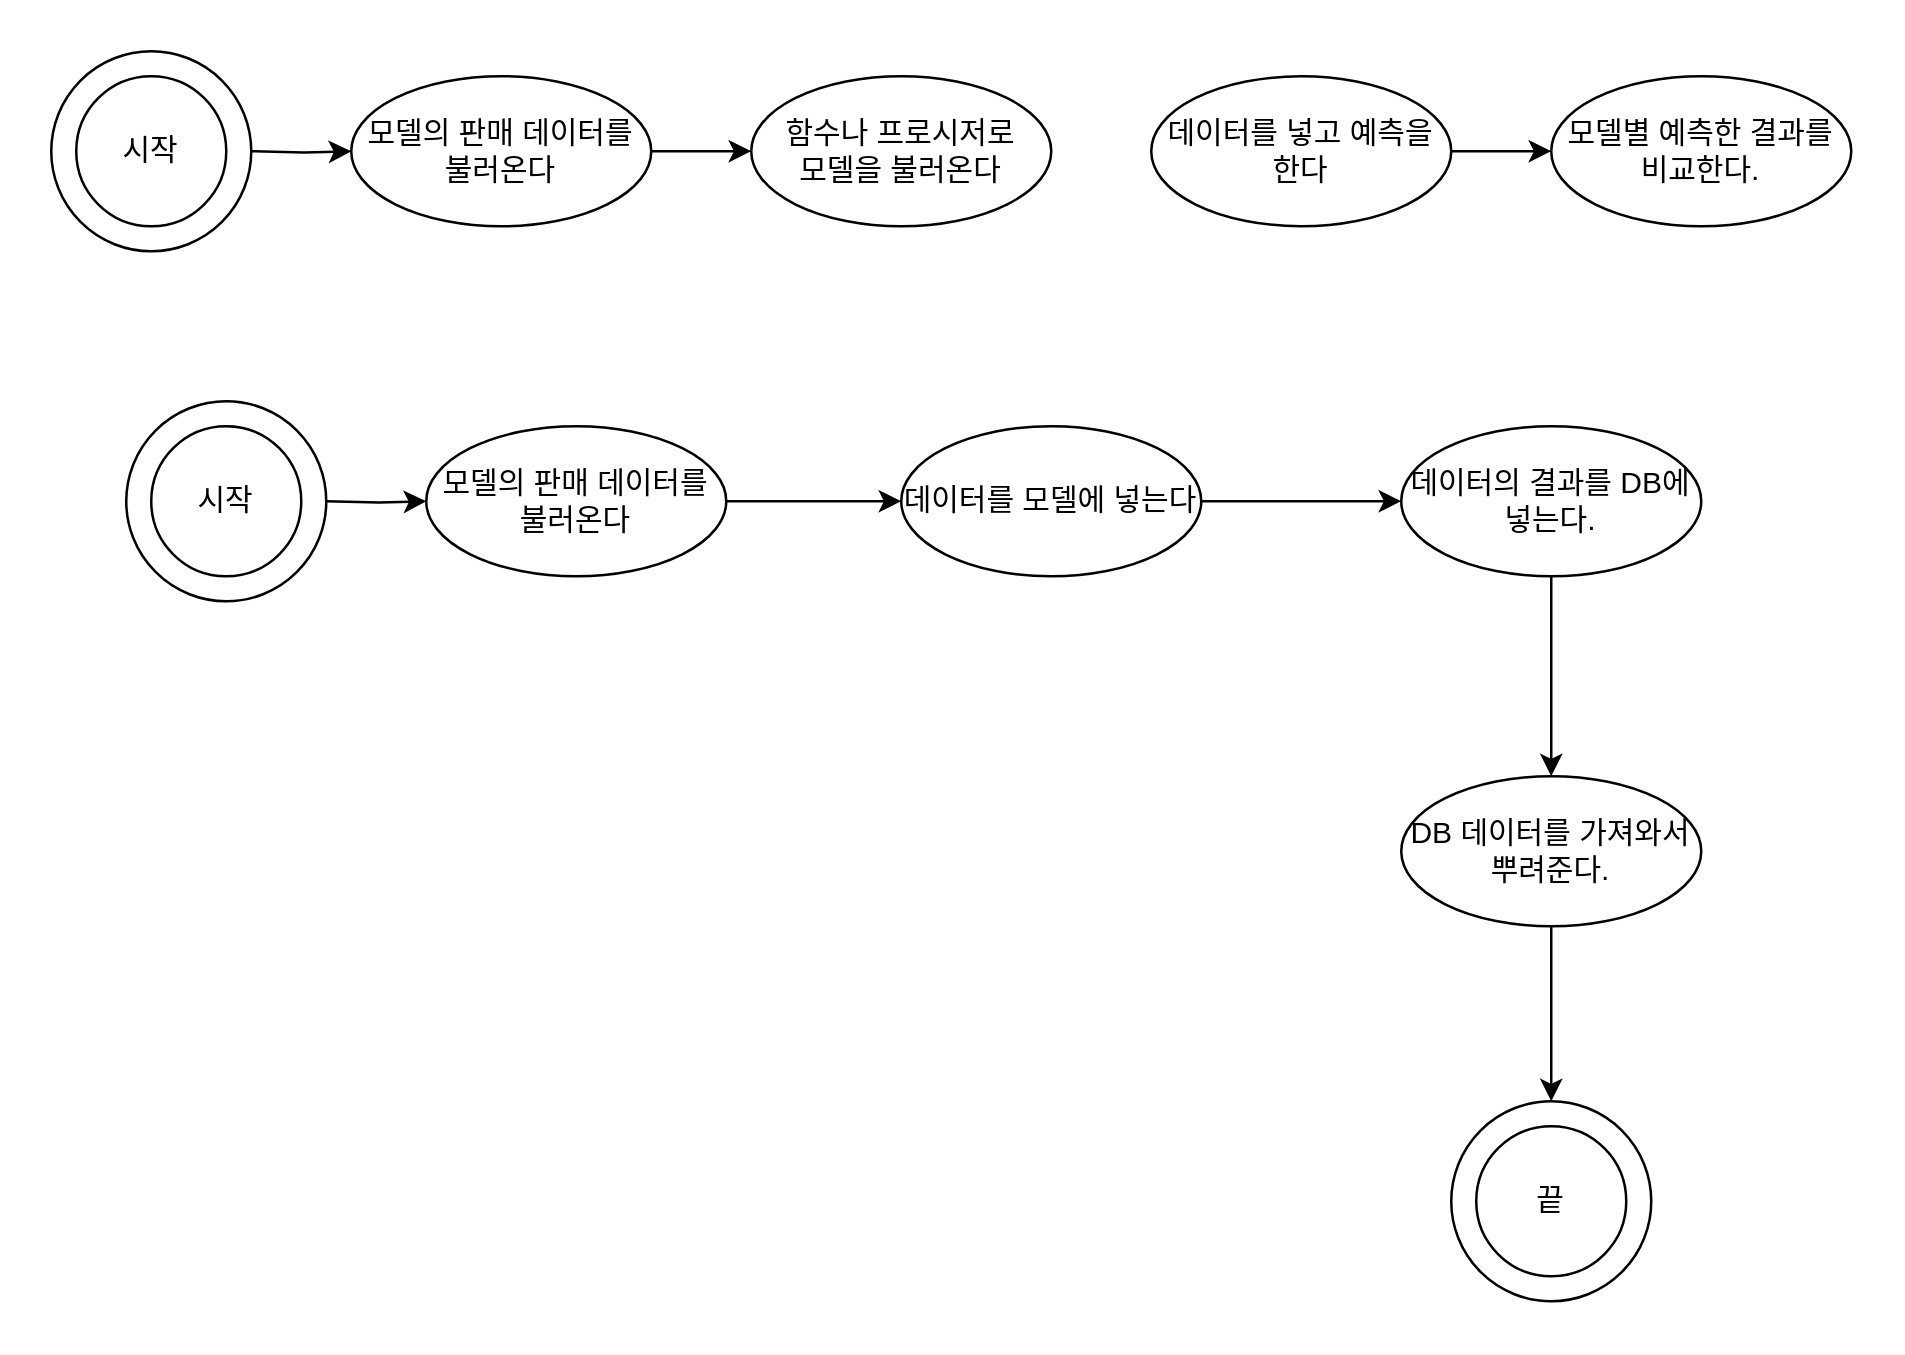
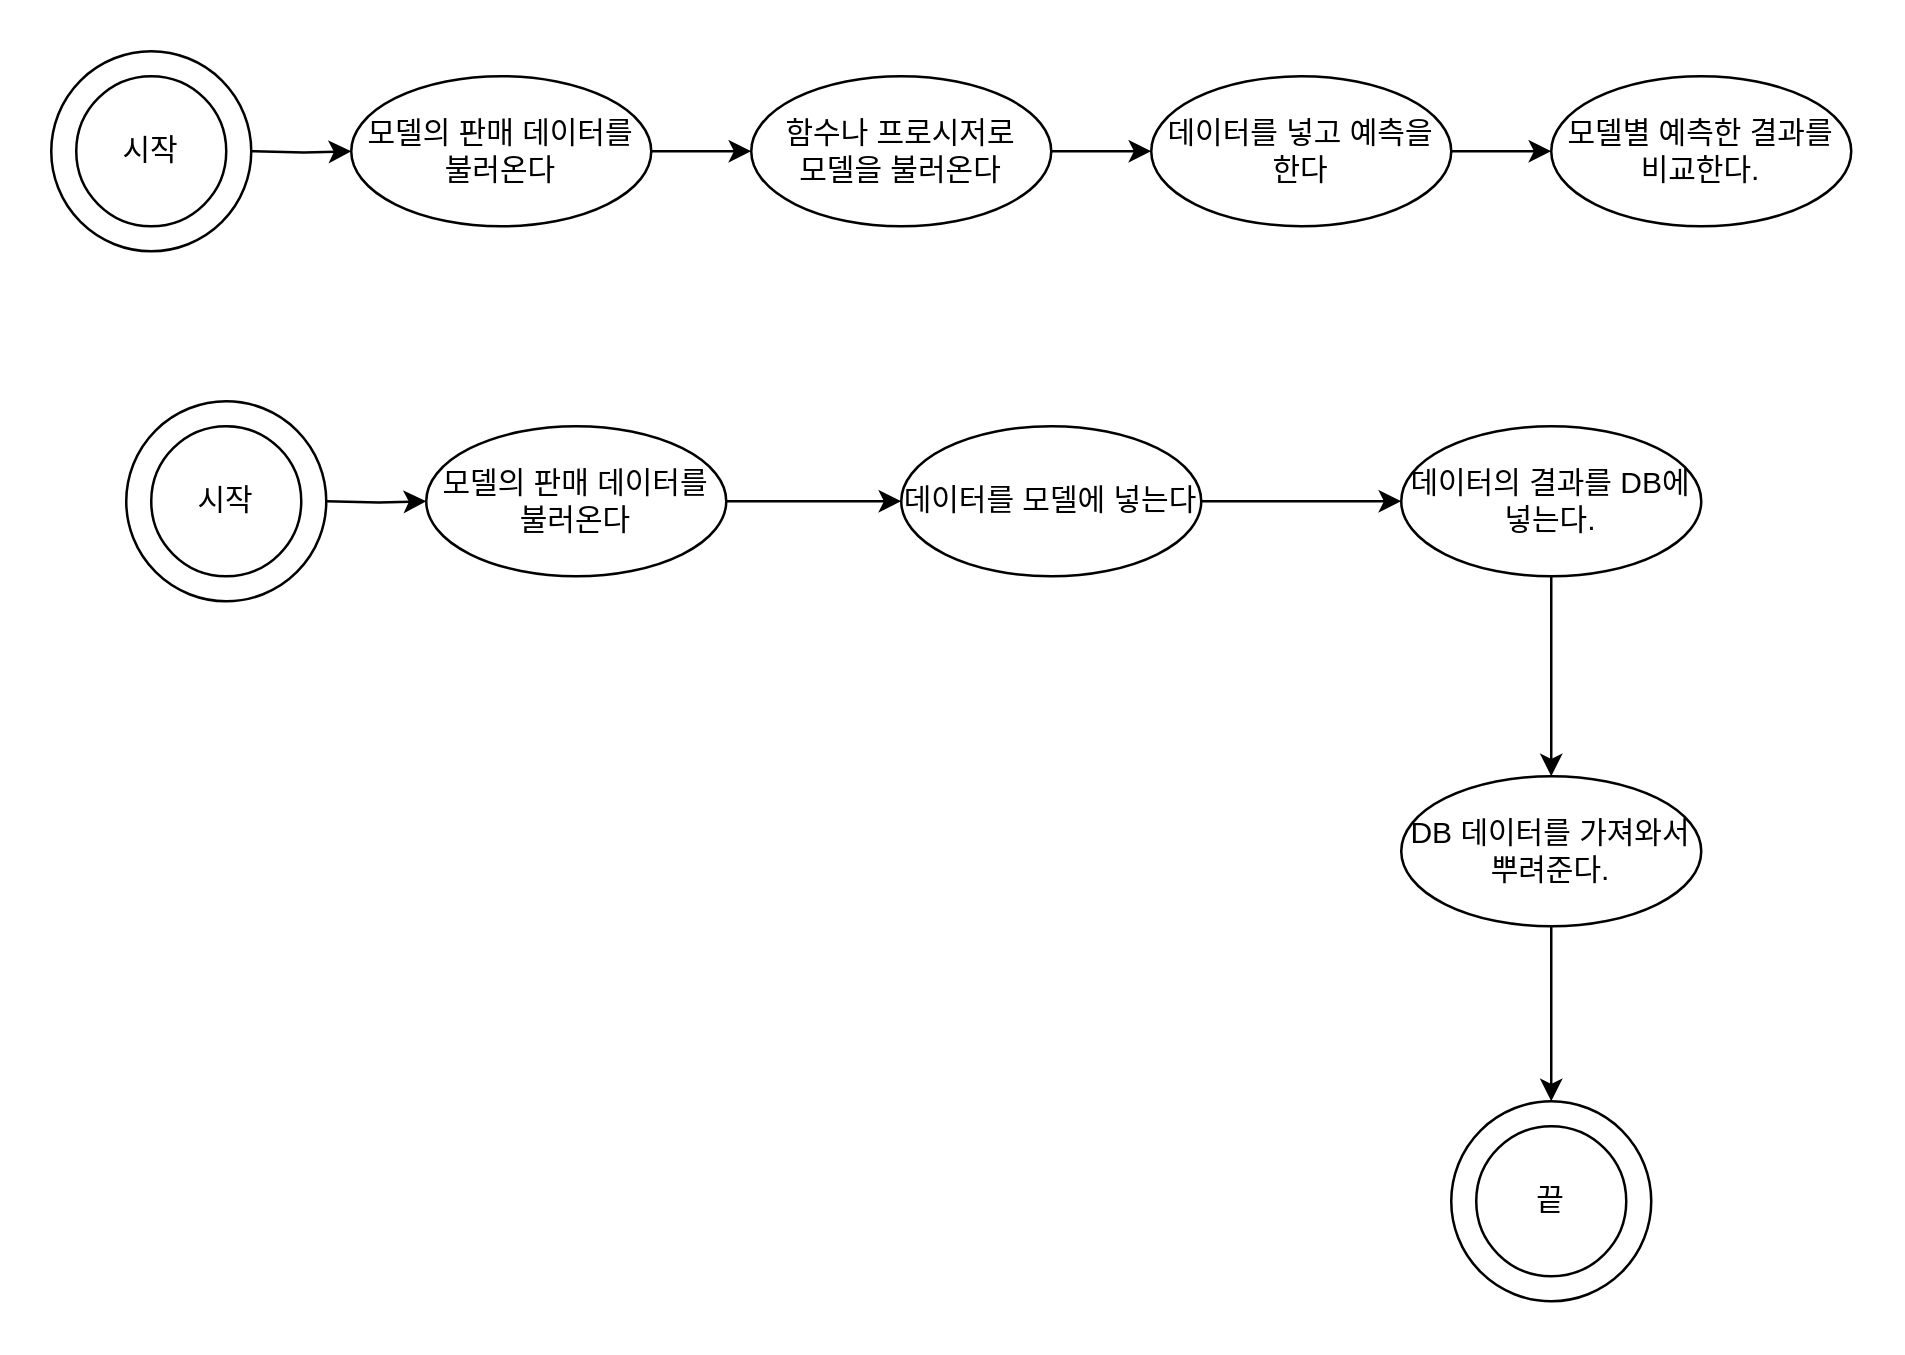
edge "함수나 프로시저로 모델을 불러온다" -> "데이터를 넣고 예측을 한다": added
